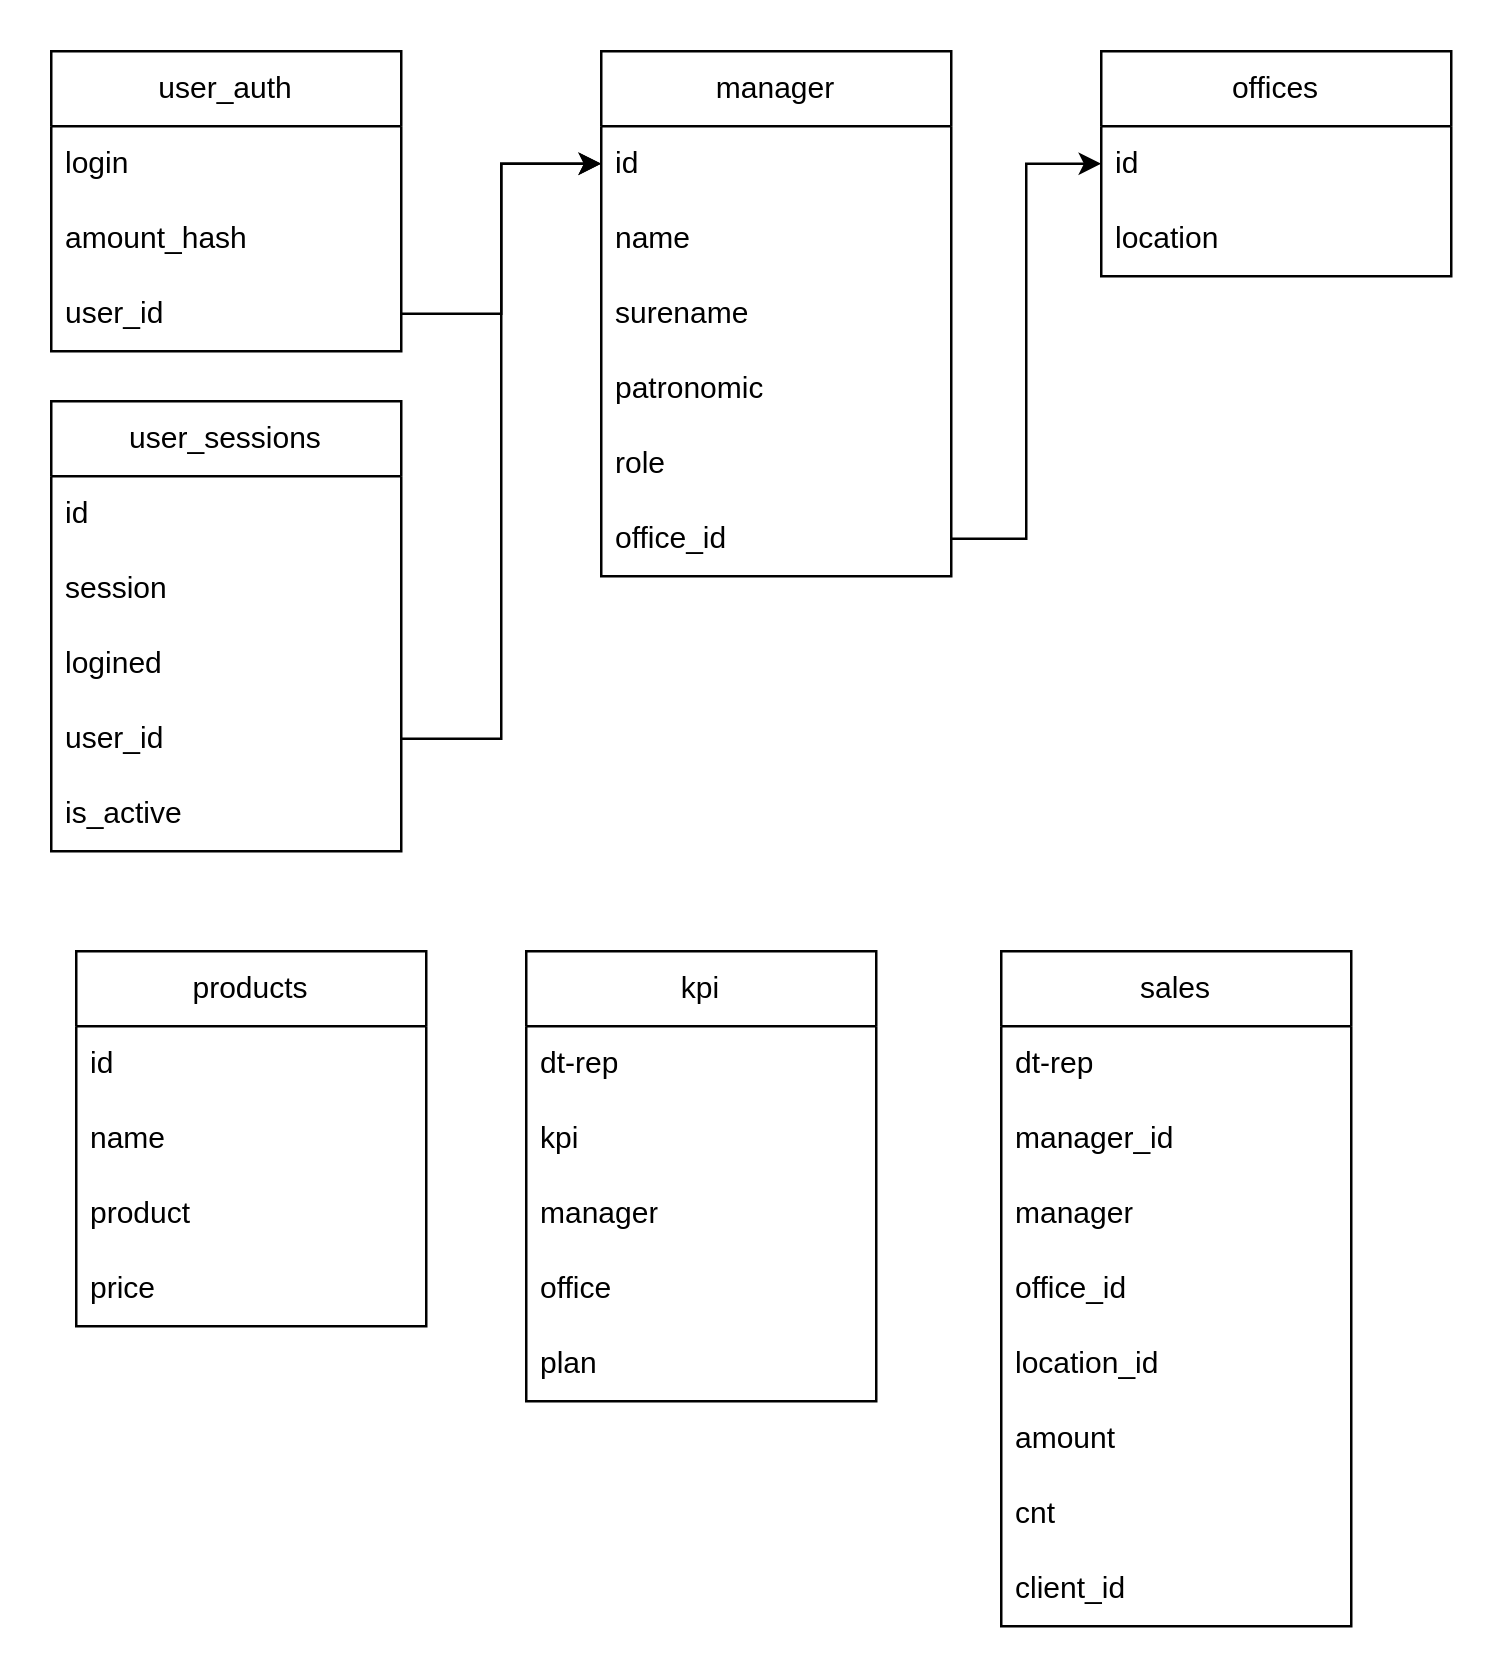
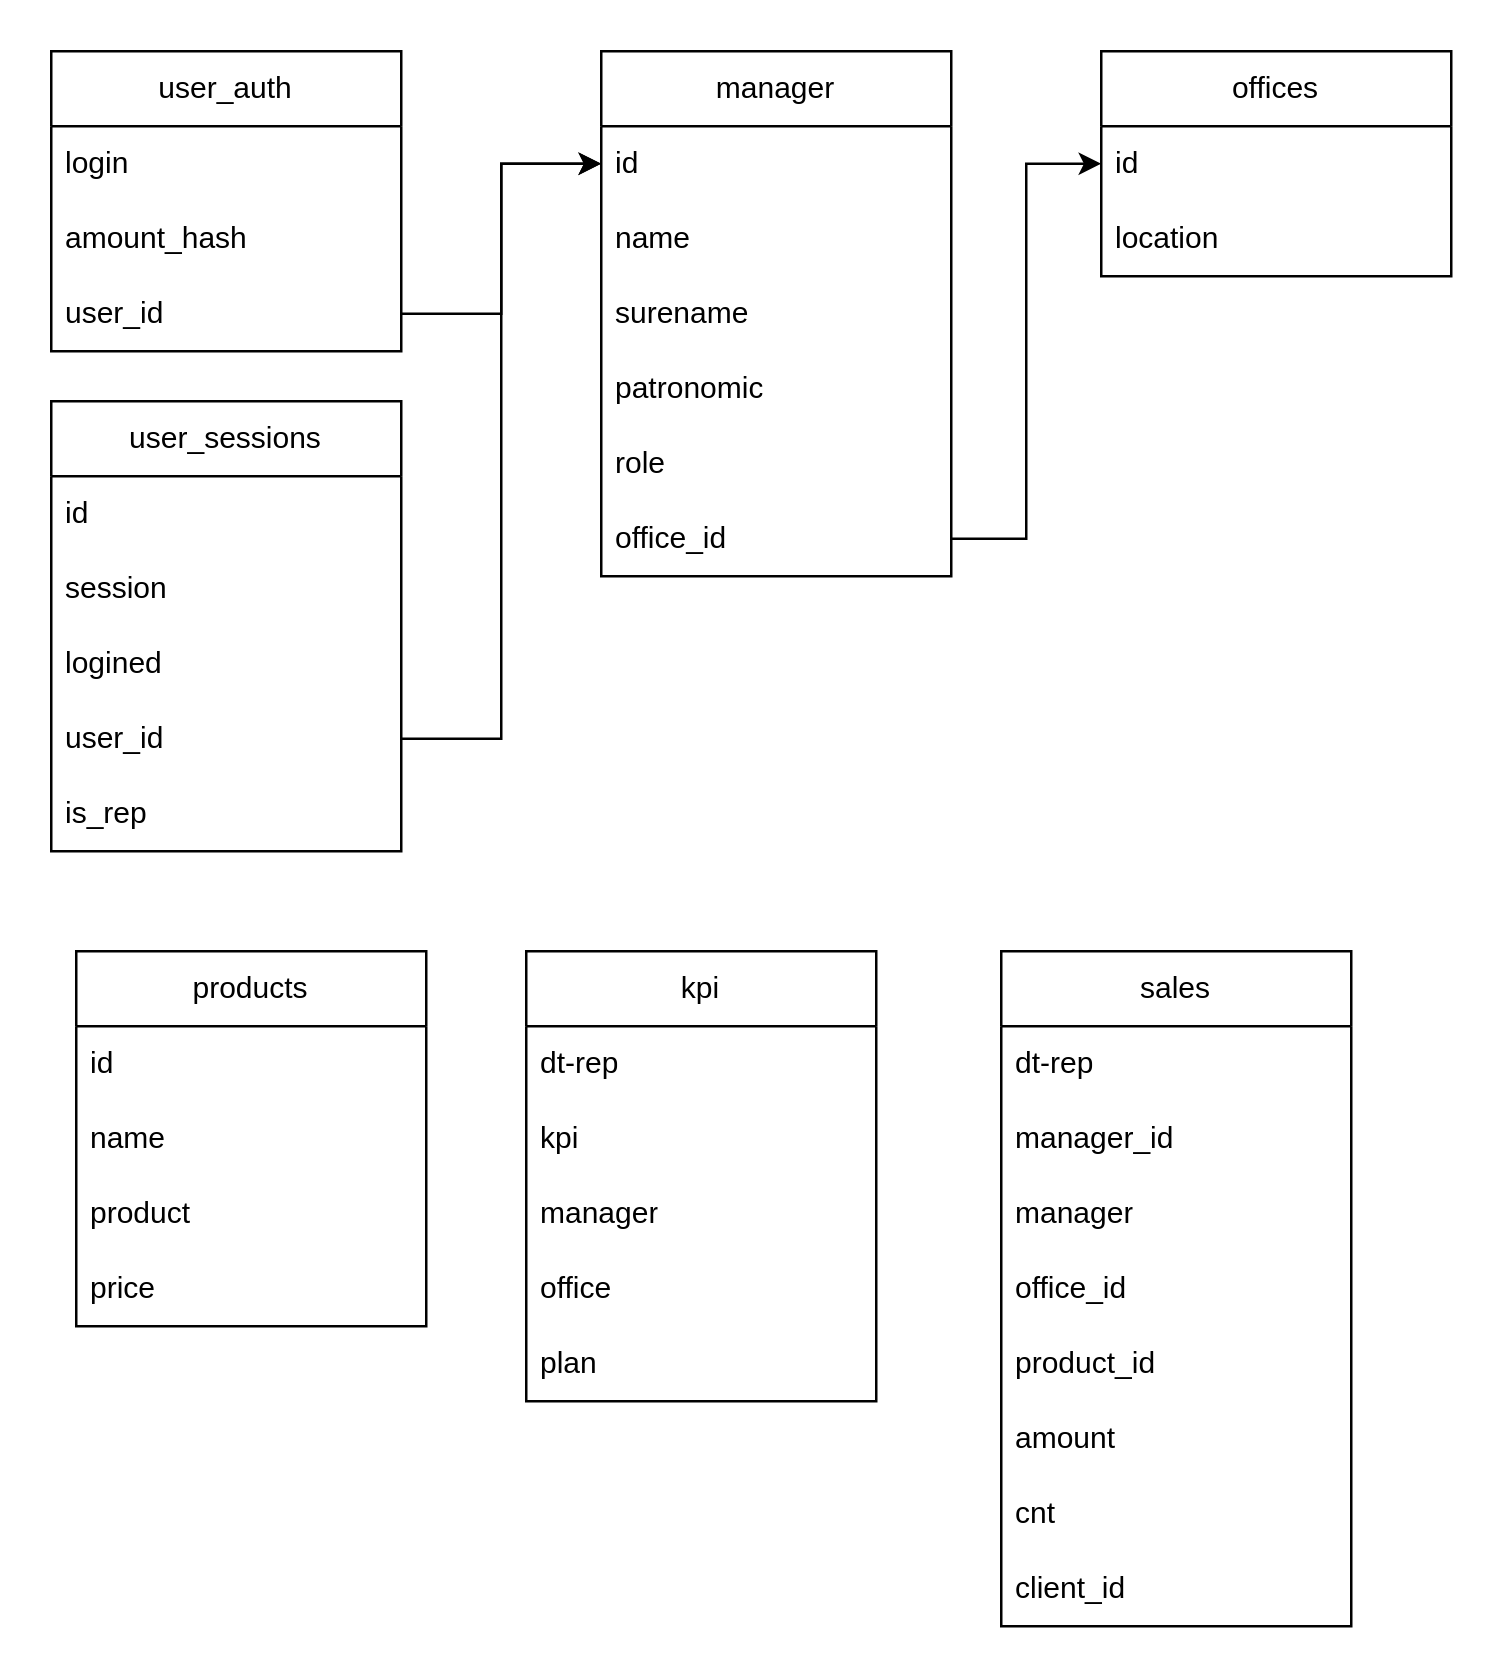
node "is_active": label "is_active" -> "is_rep"
node "location_id": label "location_id" -> "product_id"
